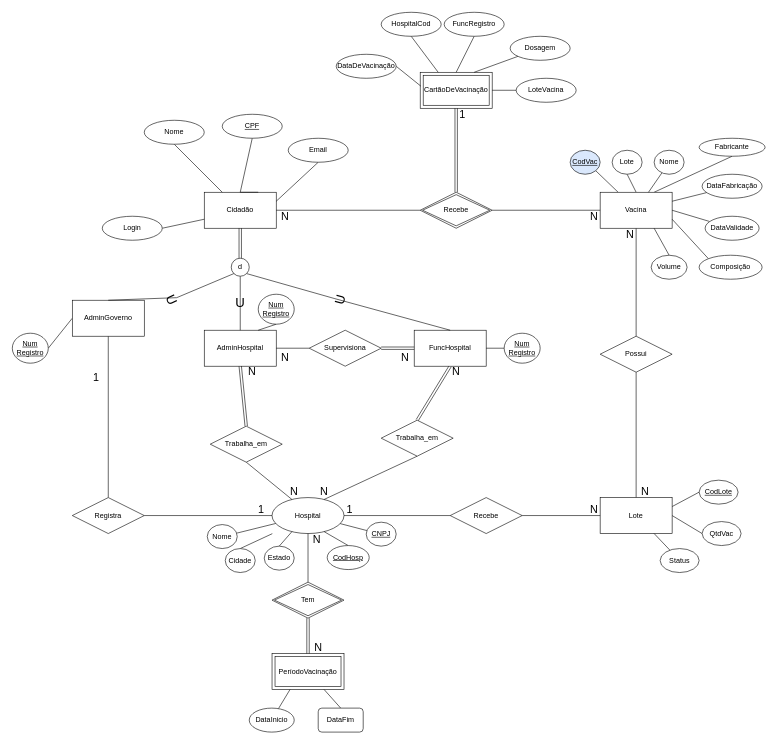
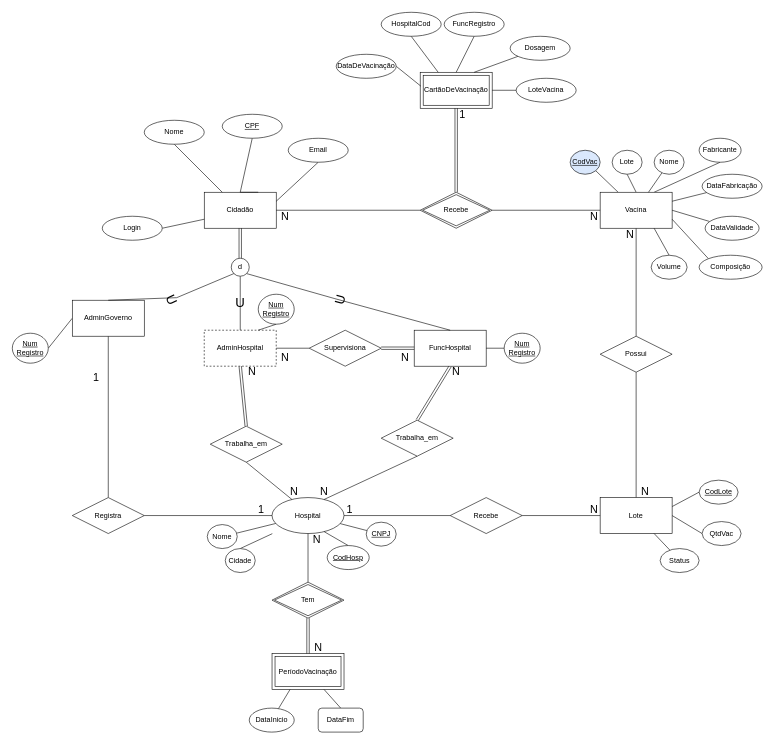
node "Fabricante": size 66x18 -> 42x24
node "AdminHospital": style solid -> dashed
edge "Hospital" -- "Estado": removed
node "Estado": removed
